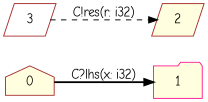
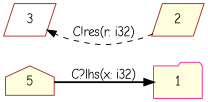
edge "3" -> "2": reversed
node "0": label "0" -> "5"
